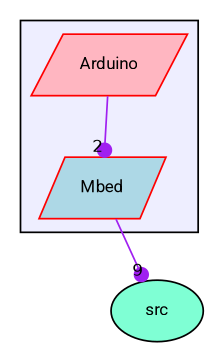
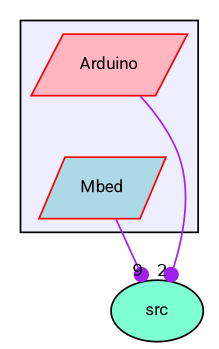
edge "Arduino" -> "Mbed": now "Arduino" -> "src"
